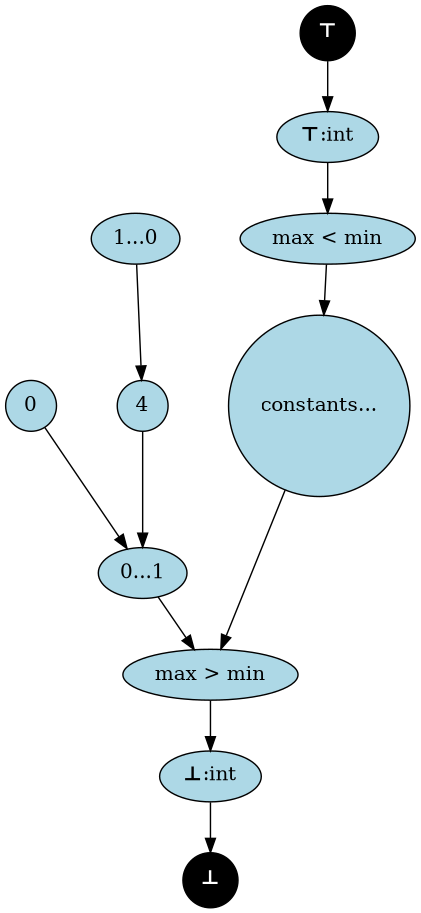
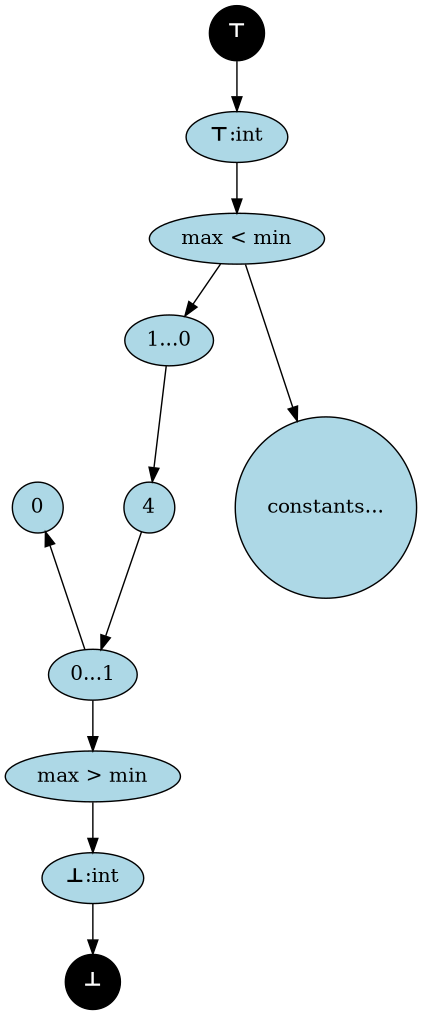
edge "max < min" -> "1...0": added
edge "0" -> "0...1": reversed
edge "constants..." -> "max > min": removed
